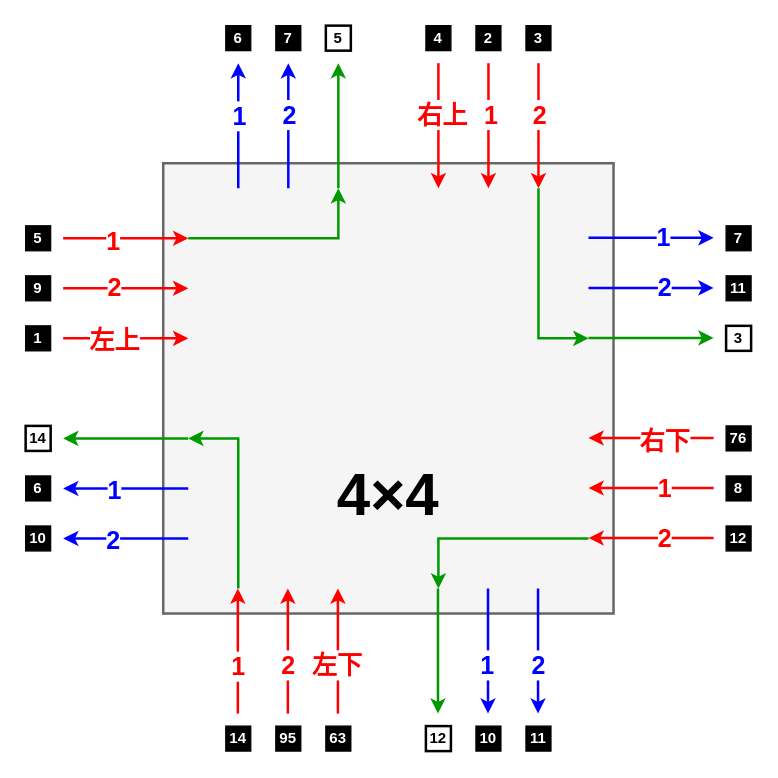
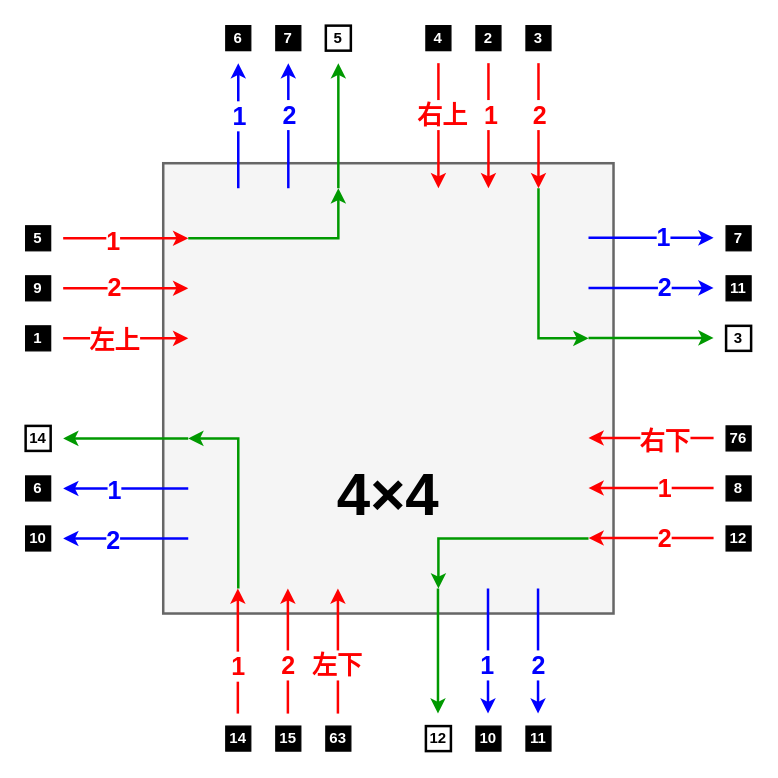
node "95": label "95" -> "15"
